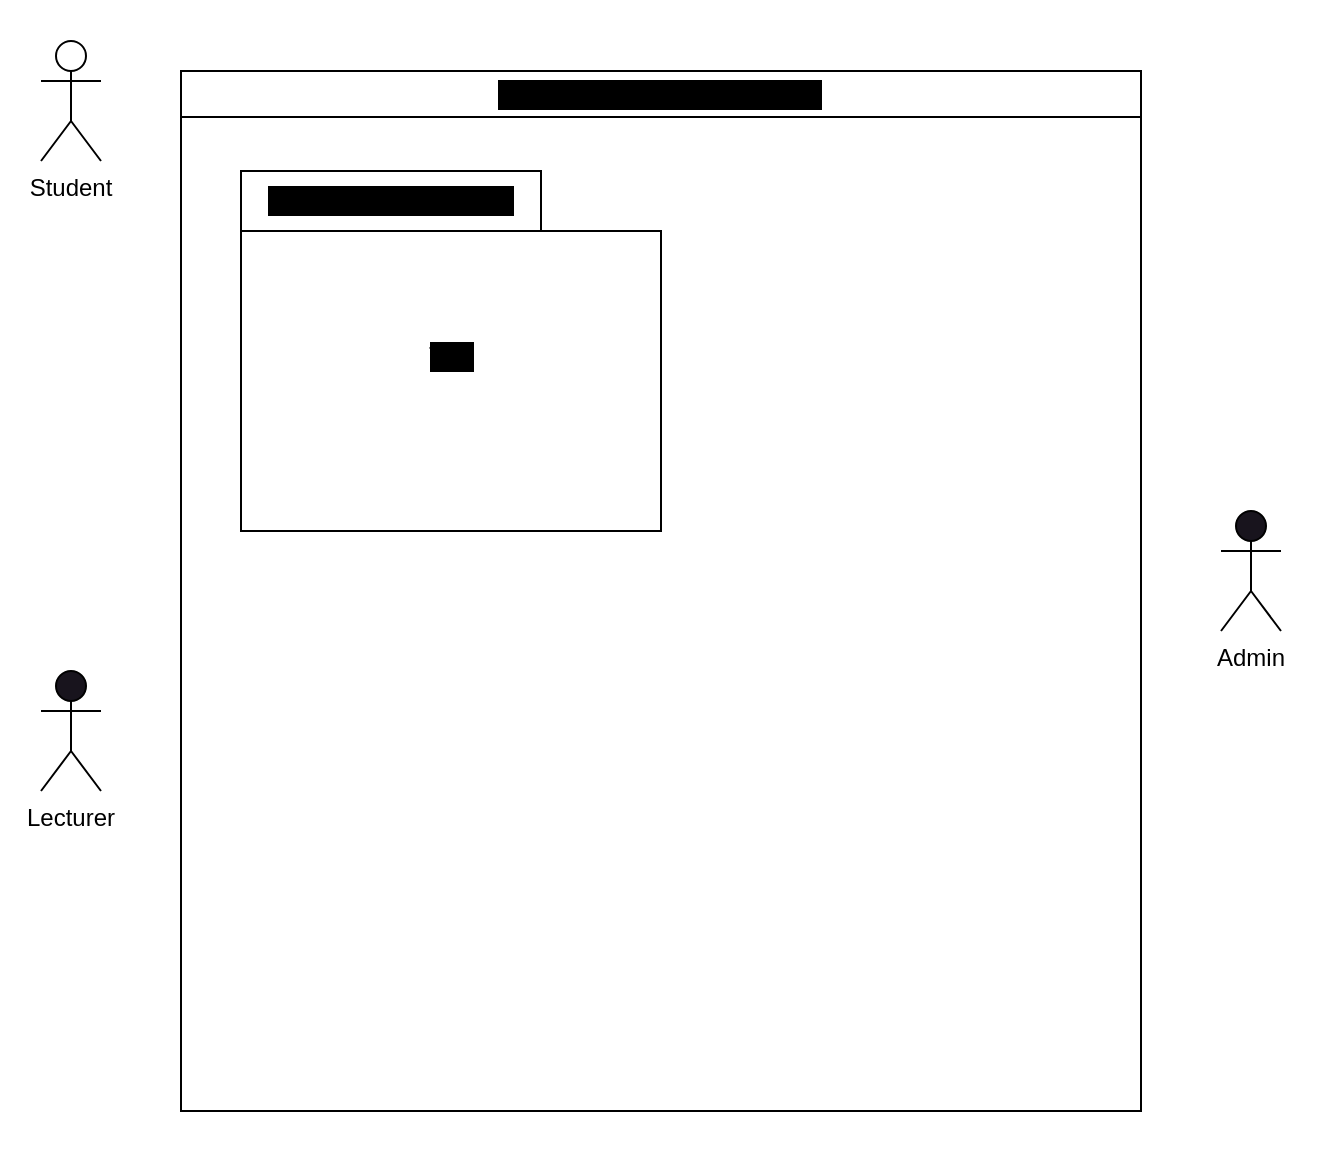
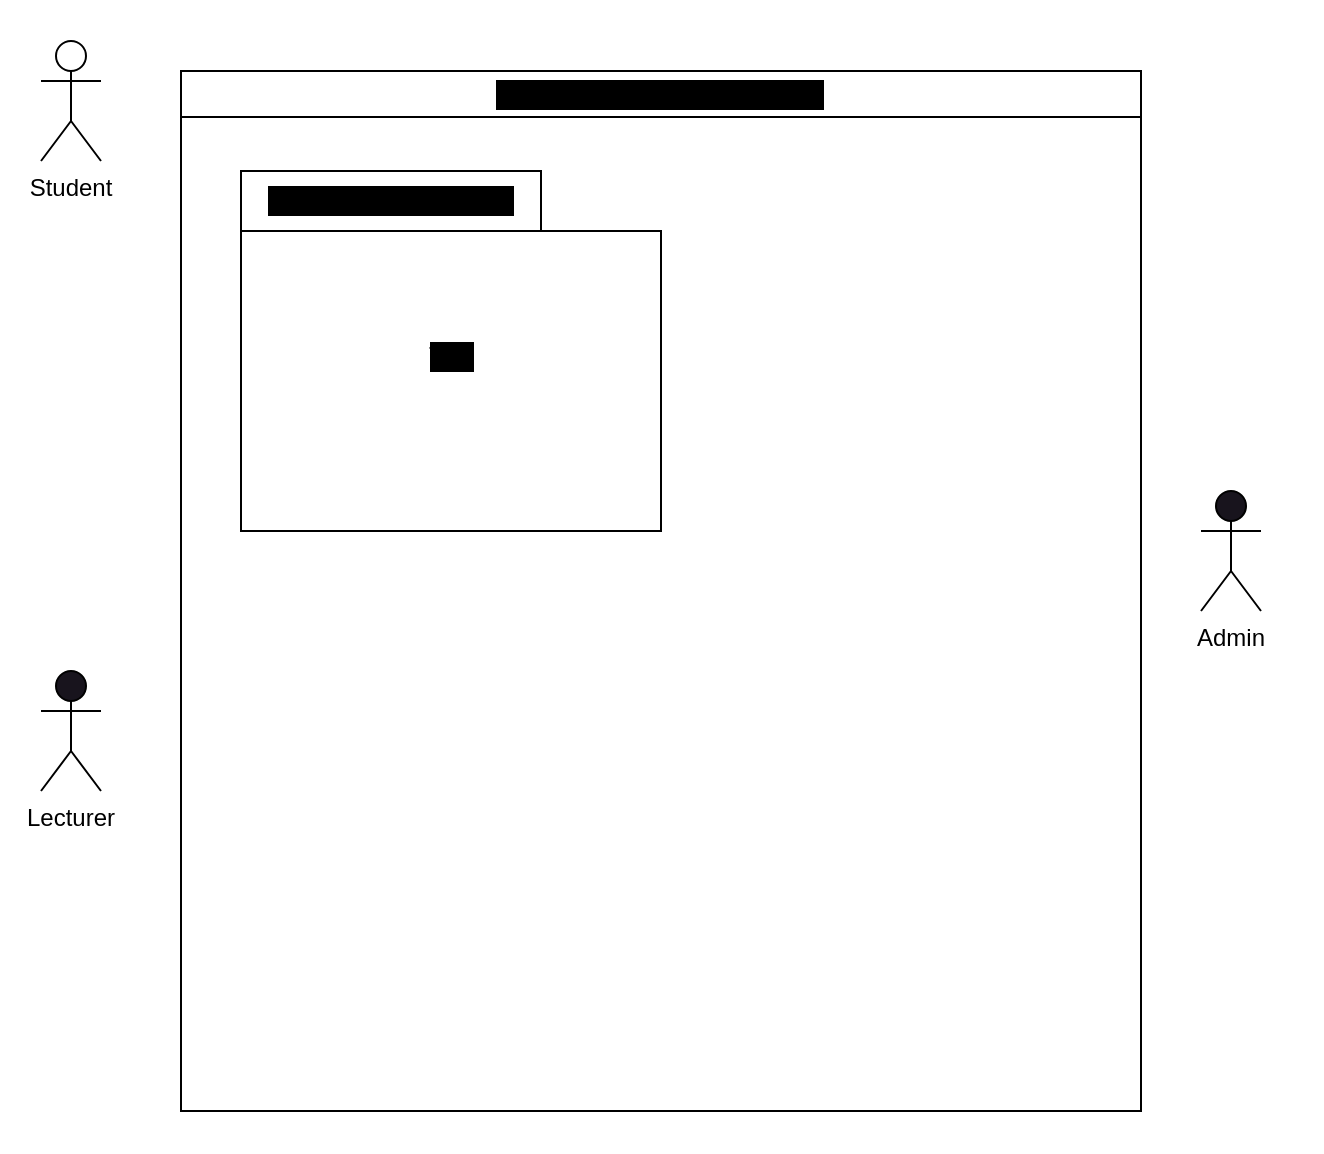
node "UTM Online Grading System": label "UTM Online Grading System" -> "UTM Online Lecturer System"
node "Admin": moved (1251, 571) -> (1231, 551)
